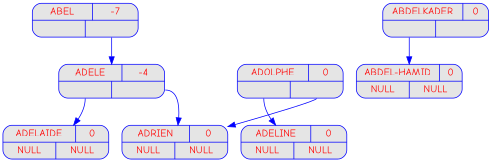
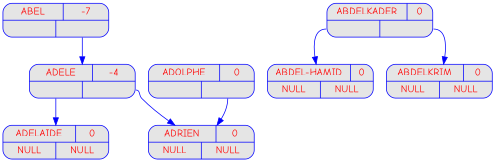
node "ABDELKRIM": added
node "ADELINE": removed
